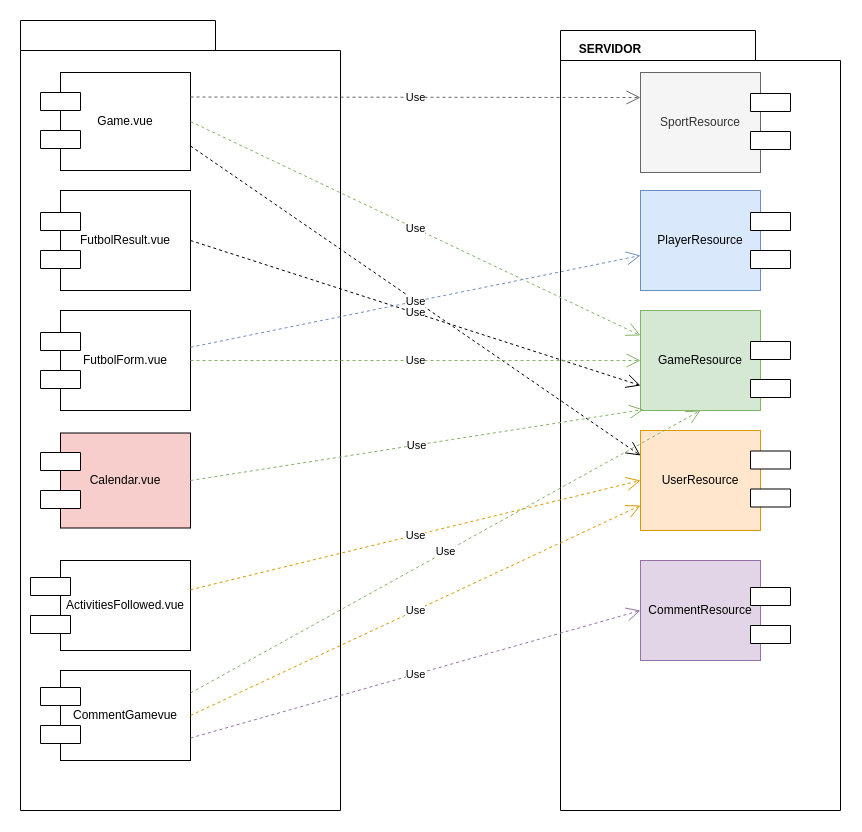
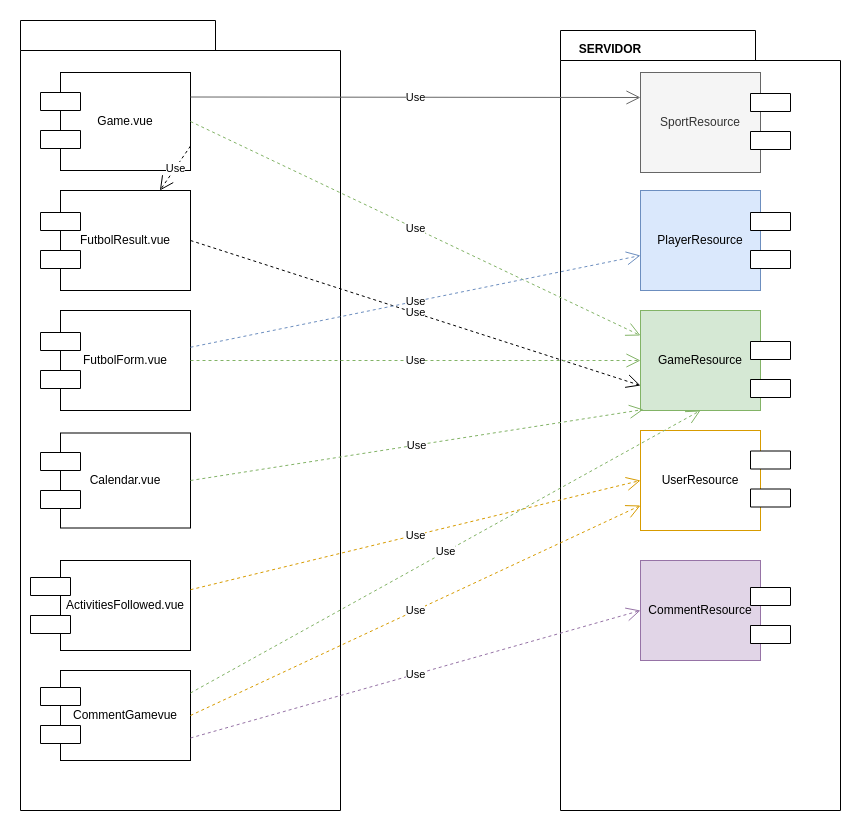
edge "Game.vue" -> "SportResource": style dashed -> solid
edge "Game.vue" -> "UserResource": now "Game.vue" -> "FutbolResult.vue"
node "Calendar.vue": fillcolor #f8cecc -> #ffffff
node "UserResource": fillcolor #ffe6cc -> #ffffff
